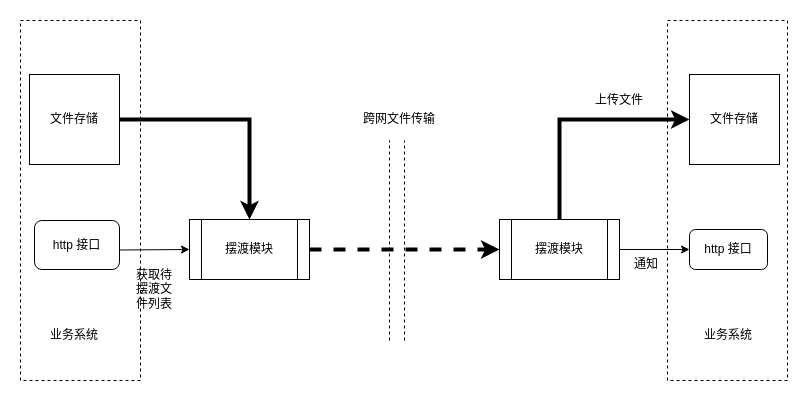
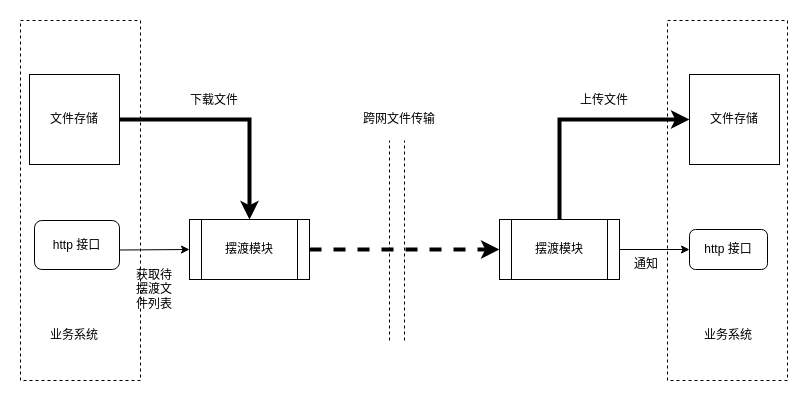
node "下载文件": added
node "上传文件": moved (620, 101) -> (605, 101)
